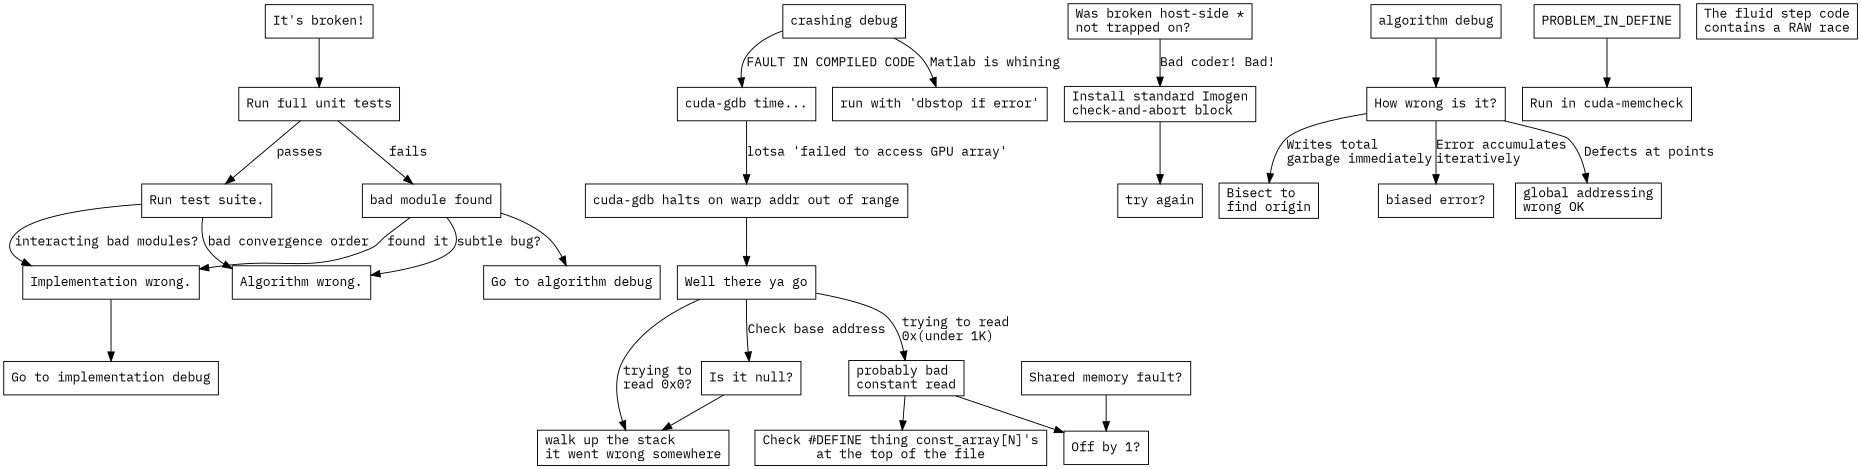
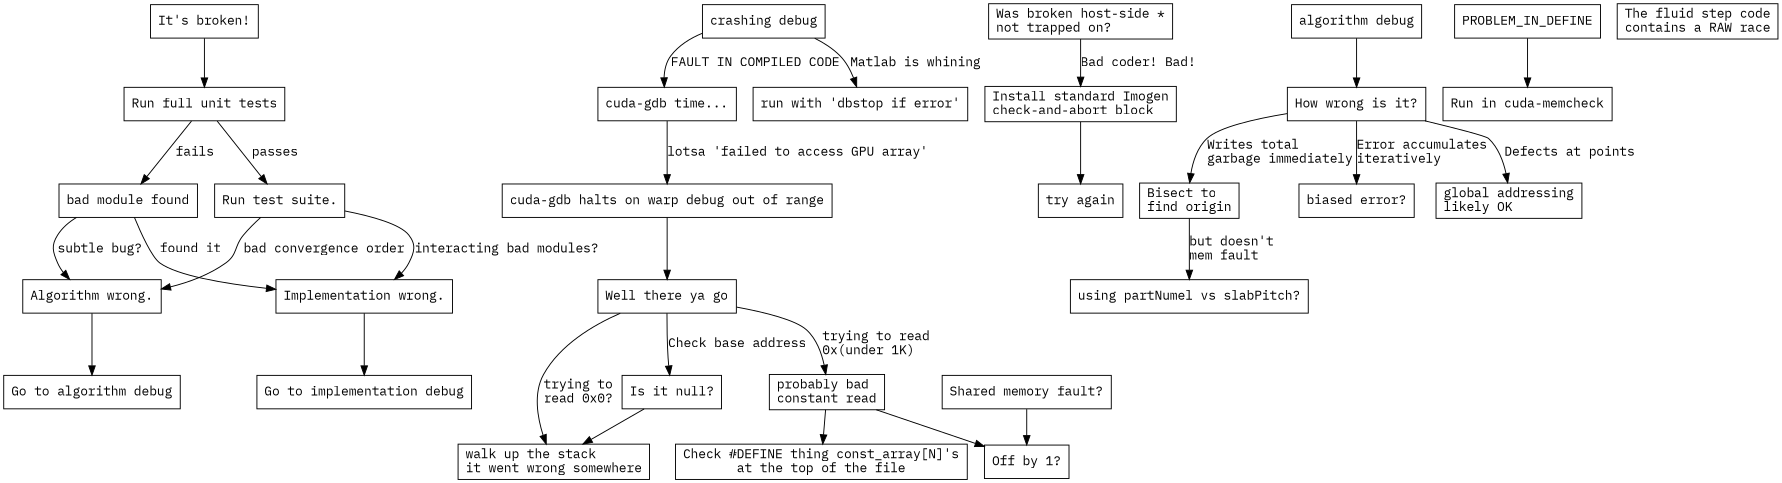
node "cuda-gdb halts on warp addr out of range": label "cuda-gdb halts on warp addr out of range" -> "cuda-gdb halts on warp debug out of range"
node "global addressing wrong OK": label "global addressing wrong OK" -> "global addressing likely OK"
edge "bad module found" -> "Go to algorithm debug": now "Algorithm wrong." -> "Go to algorithm debug"
node "using partNumel vs slabPitch?": added
